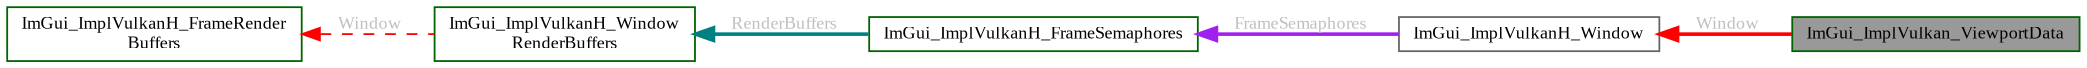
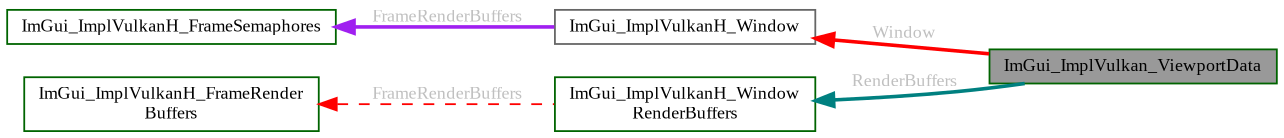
edge "ImGui_ImplVulkanH_Window RenderBuffers" -> "ImGui_ImplVulkanH_FrameRender Buffers": label " Window" -> " FrameRenderBuffers"
edge "ImGui_ImplVulkanH_Window" -> "ImGui_ImplVulkanH_FrameSemaphores": label " FrameSemaphores" -> " FrameRenderBuffers"
edge "ImGui_ImplVulkanH_FrameSemaphores" -> "ImGui_ImplVulkanH_Window RenderBuffers": now "ImGui_ImplVulkan_ViewportData" -> "ImGui_ImplVulkanH_Window RenderBuffers"
